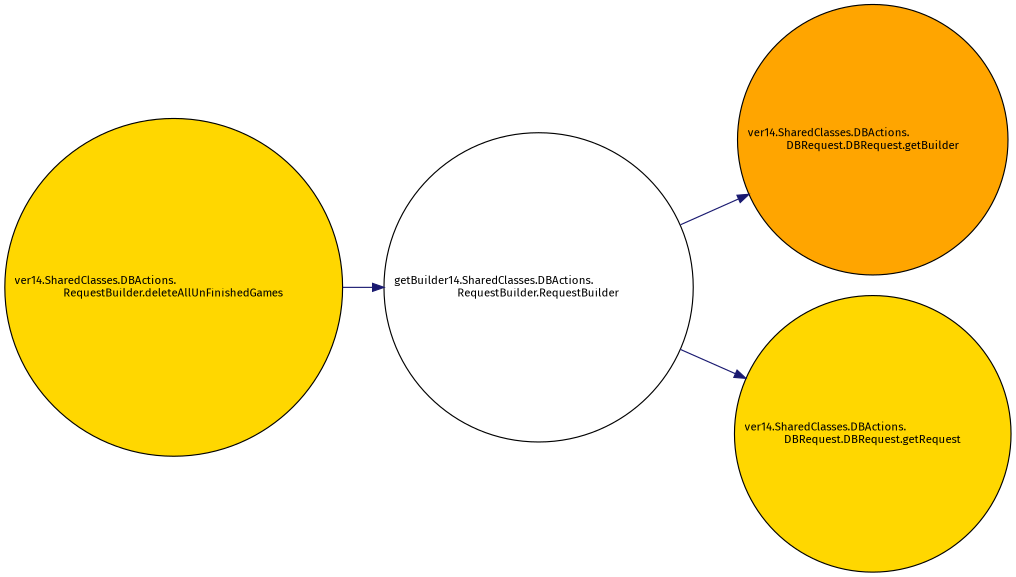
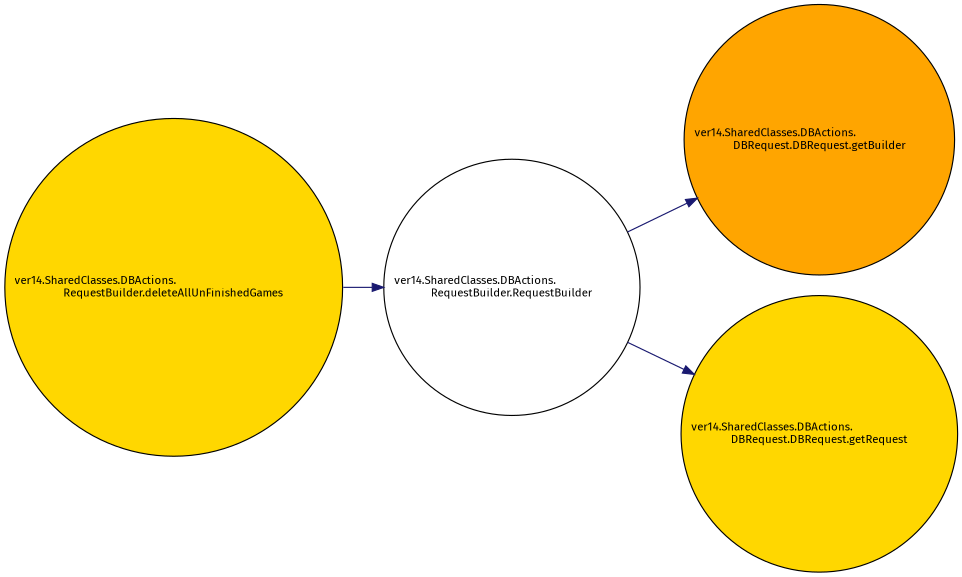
node "getBuilder14.SharedClasses.DBActions. RequestBuilder.RequestBuilder": label "getBuilder14.SharedClasses.DBActions. RequestBuilder.RequestBuilder" -> "ver14.SharedClasses.DBActions. RequestBuilder.RequestBuilder"
